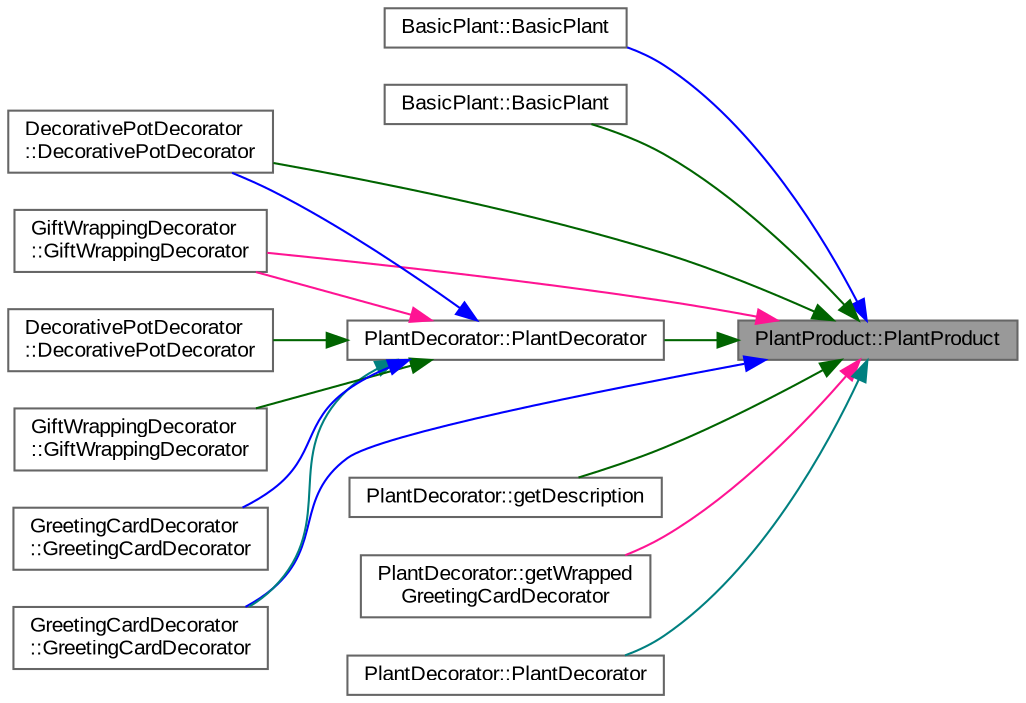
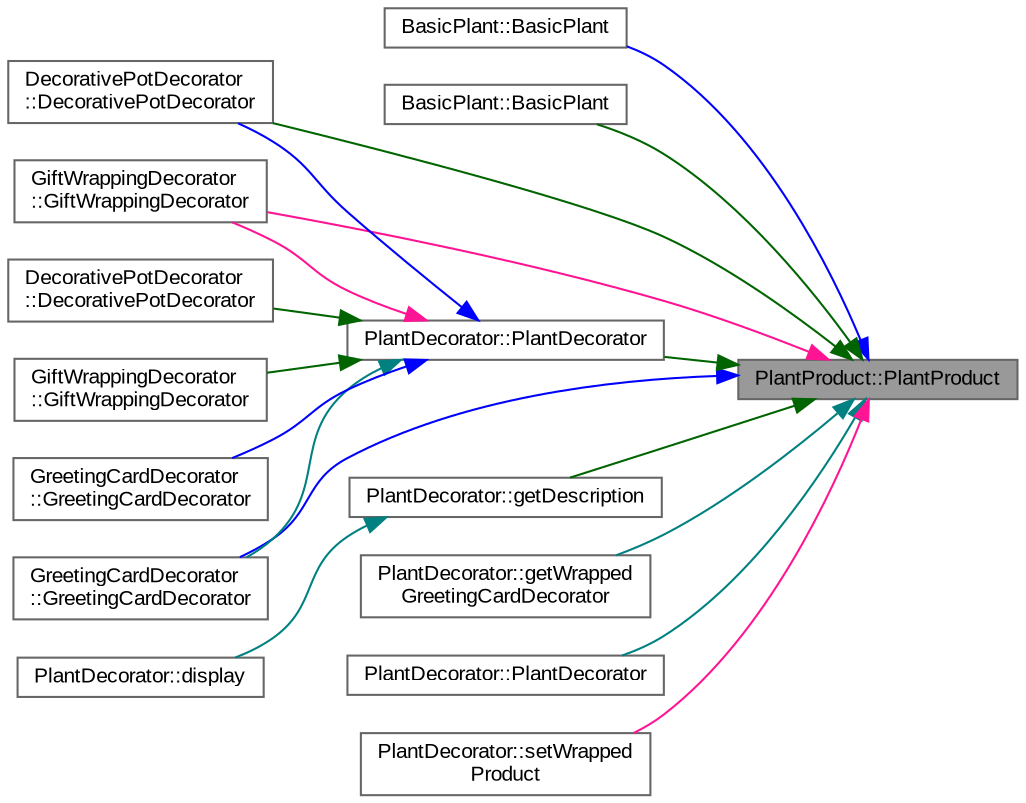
edge "PlantDecorator::getWrapped GreetingCardDecorator" -> "PlantProduct::PlantProduct": color deeppink -> teal
node "PlantDecorator::display": added
node "PlantDecorator::setWrapped Product": added
